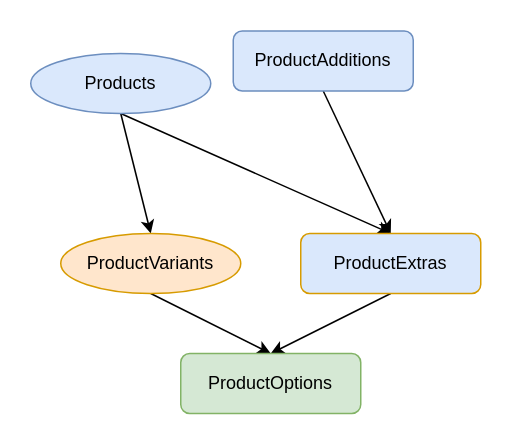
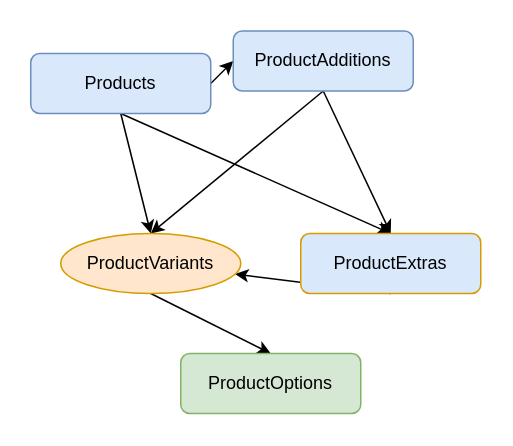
edge "Products" -> "ProductAdditions": added
node "Products": shape ellipse -> rounded rectangle
edge "ProductAdditions" -> "ProductVariants": added
edge "ProductExtras" -> "ProductOptions": now "ProductExtras" -> "ProductVariants"
